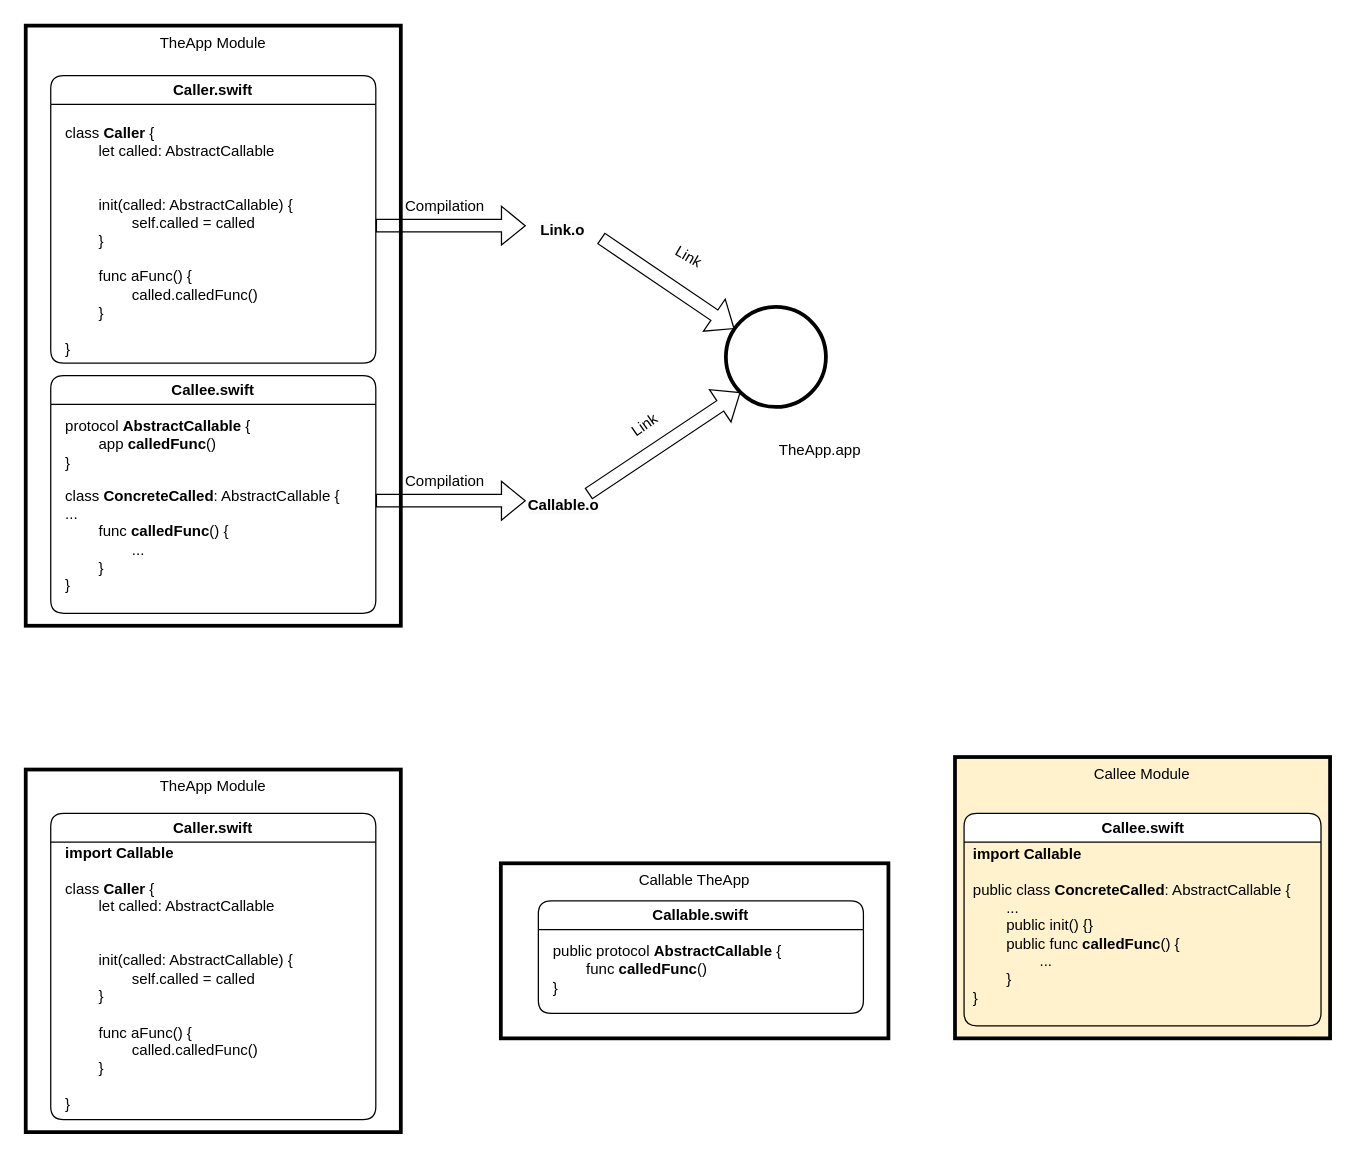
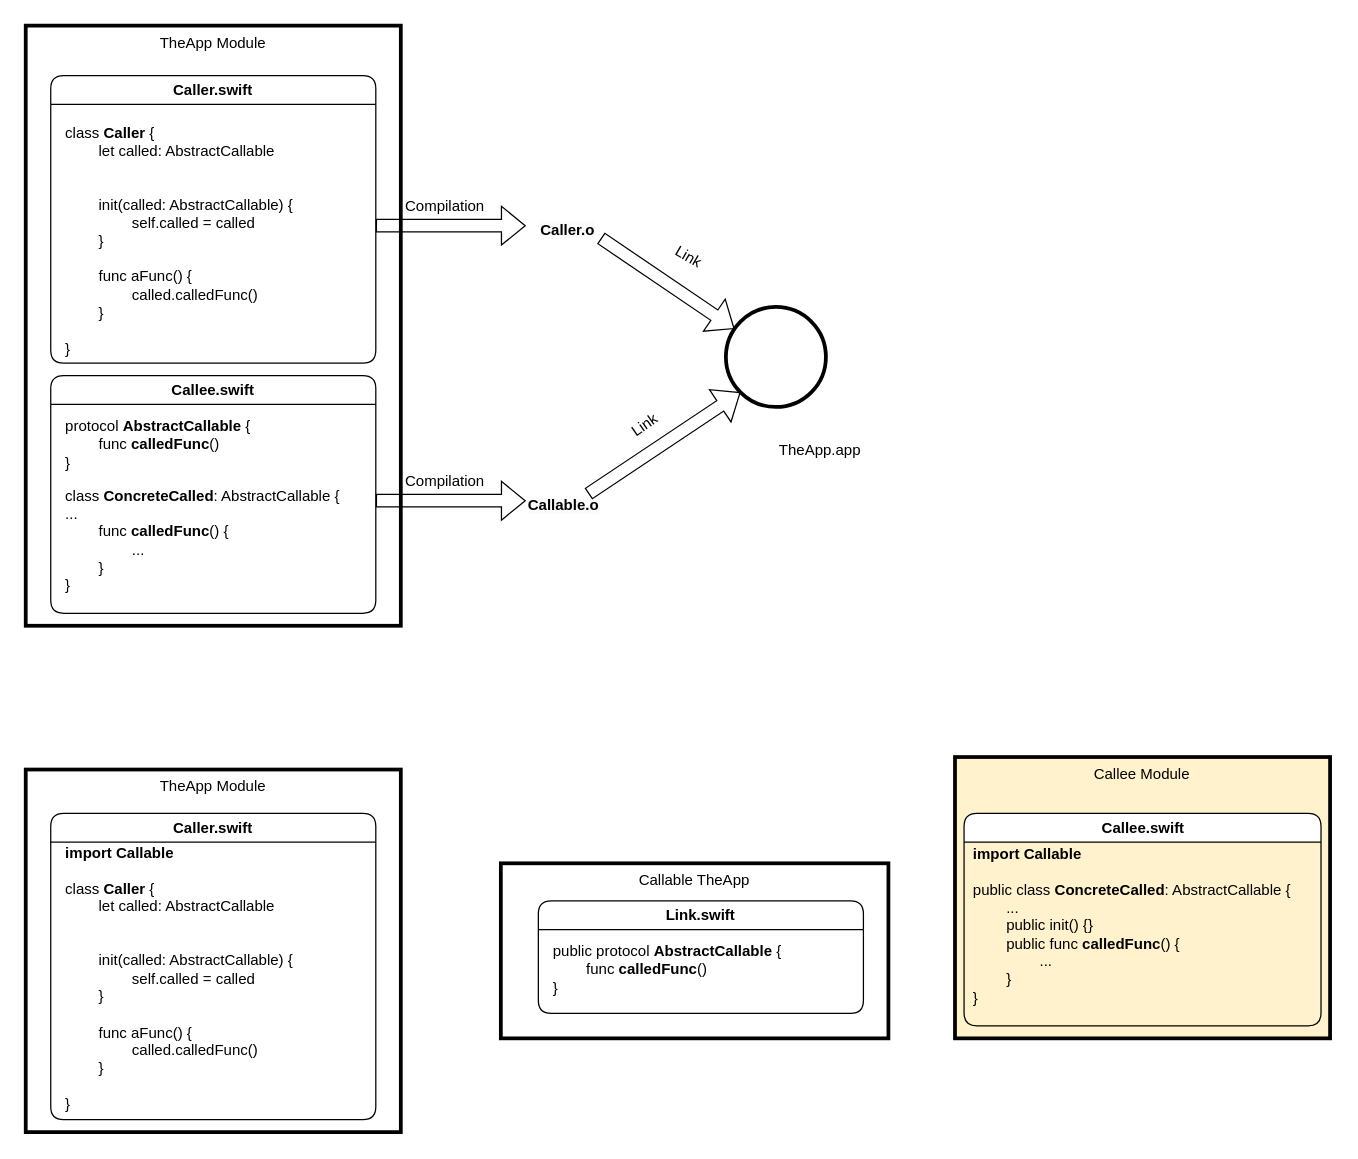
node "Link.o": label "Link.o" -> "Caller.o"
node "protocol AbstractCallable { app calledFunc() }": label "protocol AbstractCallable { app calledFunc() }" -> "protocol AbstractCallable { func calledFunc() }"
node "Callable.swift": label "Callable.swift" -> "Link.swift"
